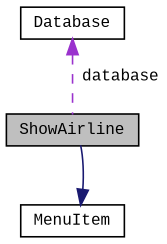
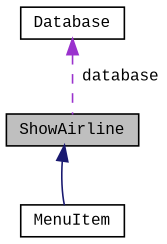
edge "ShowAirline" -> "MenuItem": reversed
